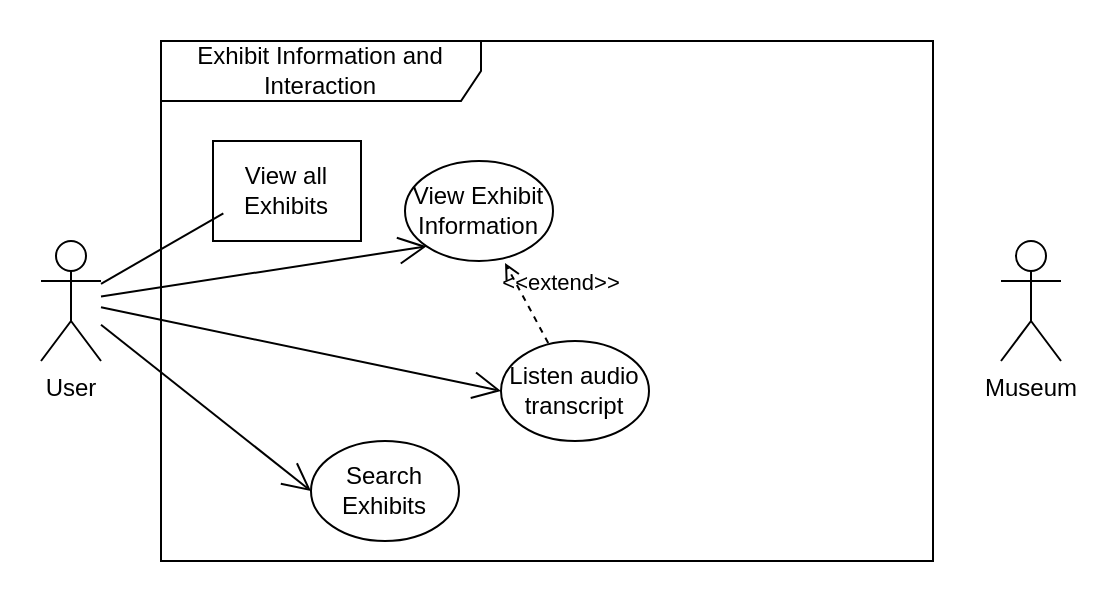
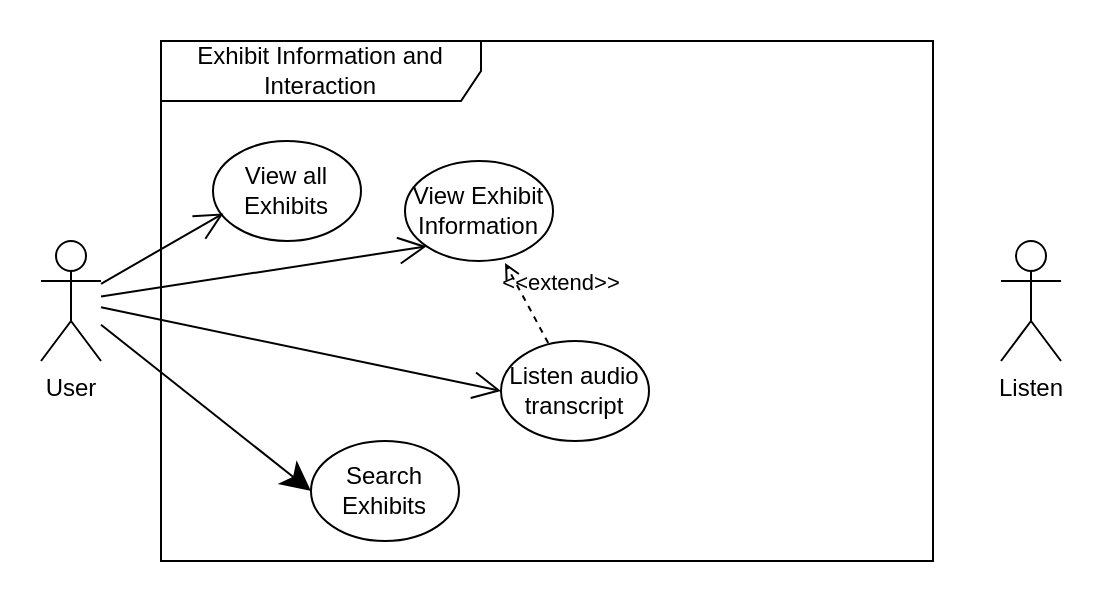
node "View all Exhibits": shape rectangle -> ellipse
edge "View all Exhibits" -- "User": arrowhead none -> open
node "Museum": label "Museum" -> "Listen"
edge "User" -> "Search Exhibits": arrowhead open -> classic
